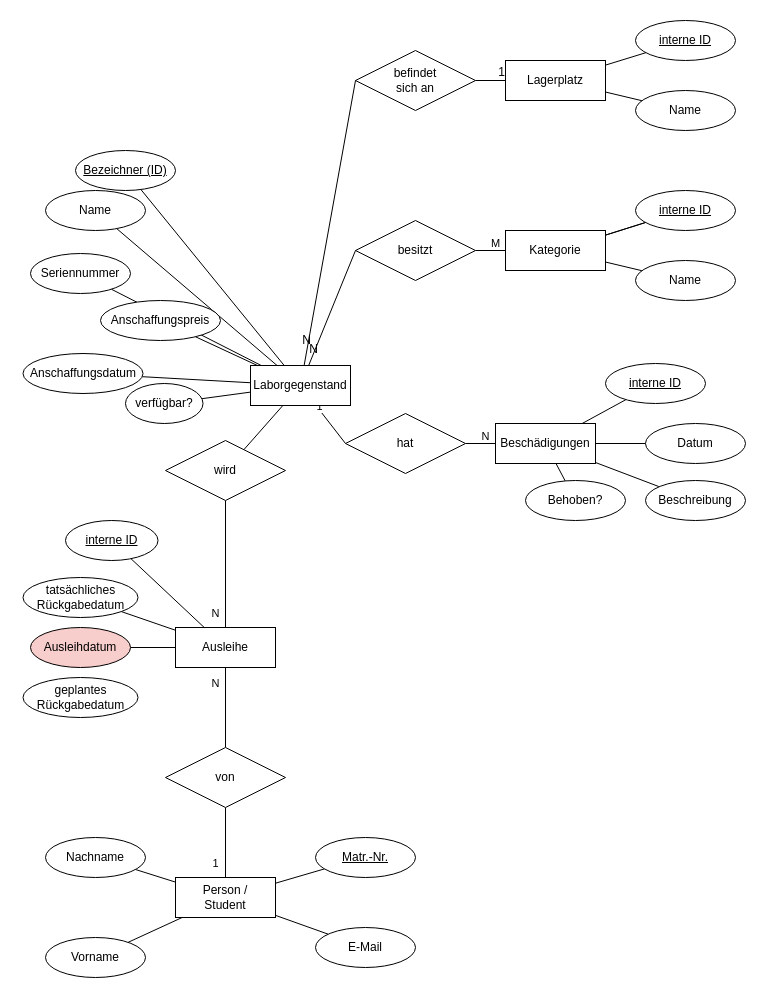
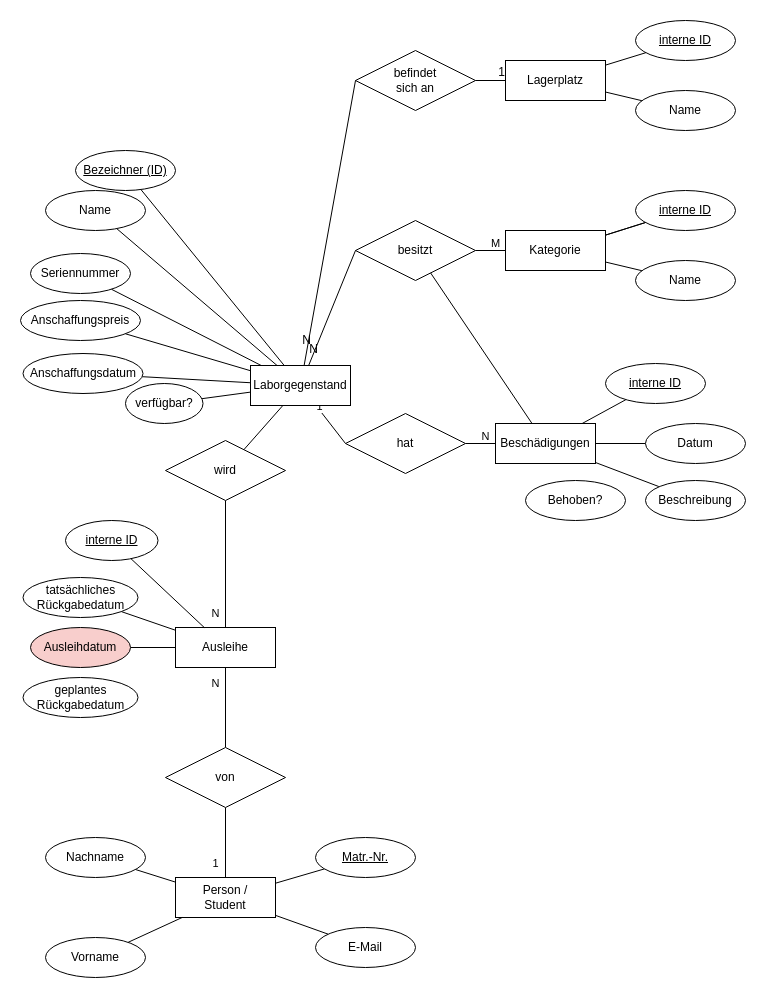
node "Anschaffungspreis": moved (161, 321) -> (81, 321)
edge "Beschädigungen" -- "Behoben?": now "Beschädigungen" -- "besitzt"
